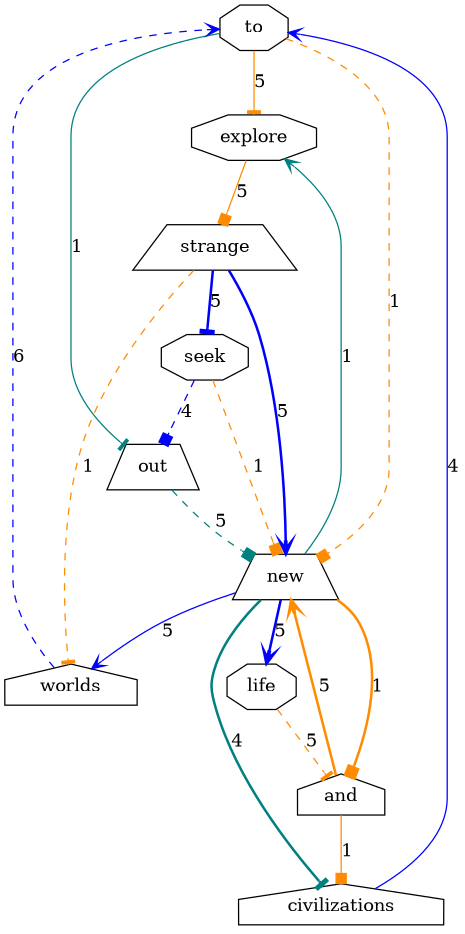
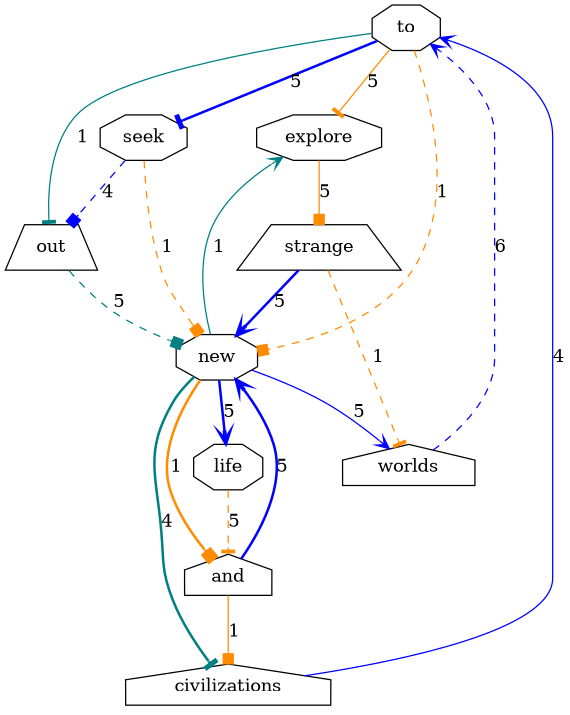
edge "strange" -> "seek": now "to" -> "seek"
node "new": shape trapezium -> octagon
edge "and" -> "new": color darkorange -> blue
